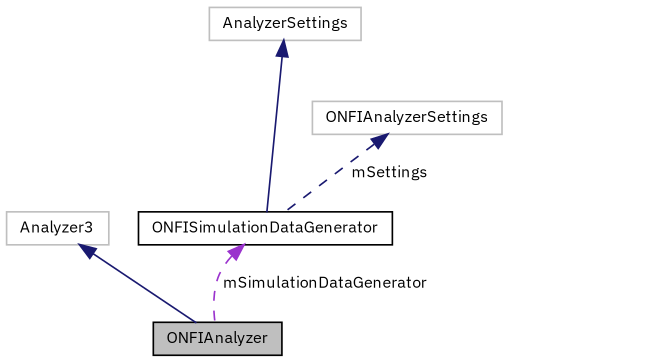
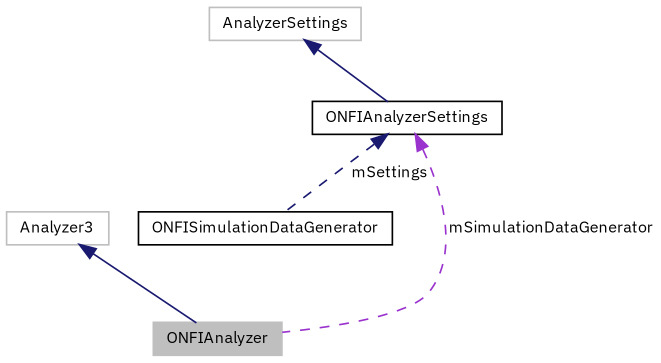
node "ONFIAnalyzerSettings": color grey75 -> black
edge "ONFISimulationDataGenerator" -> "AnalyzerSettings": now "ONFIAnalyzerSettings" -> "AnalyzerSettings"
edge "ONFIAnalyzer" -> "ONFISimulationDataGenerator": now "ONFIAnalyzer" -> "ONFIAnalyzerSettings"
node "ONFIAnalyzer": color black -> grey75
